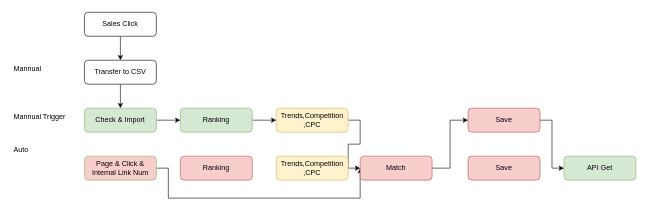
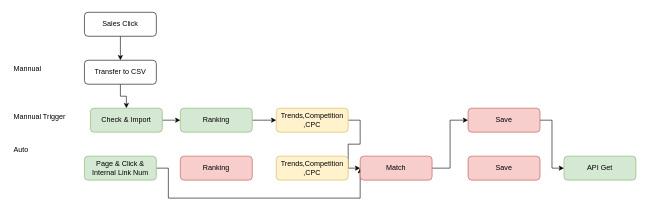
node "Check & Import": moved (120, 120) -> (126, 120)
node "Page & Click & Internal Link Num": fillcolor #f8cecc -> #d5e8d4
